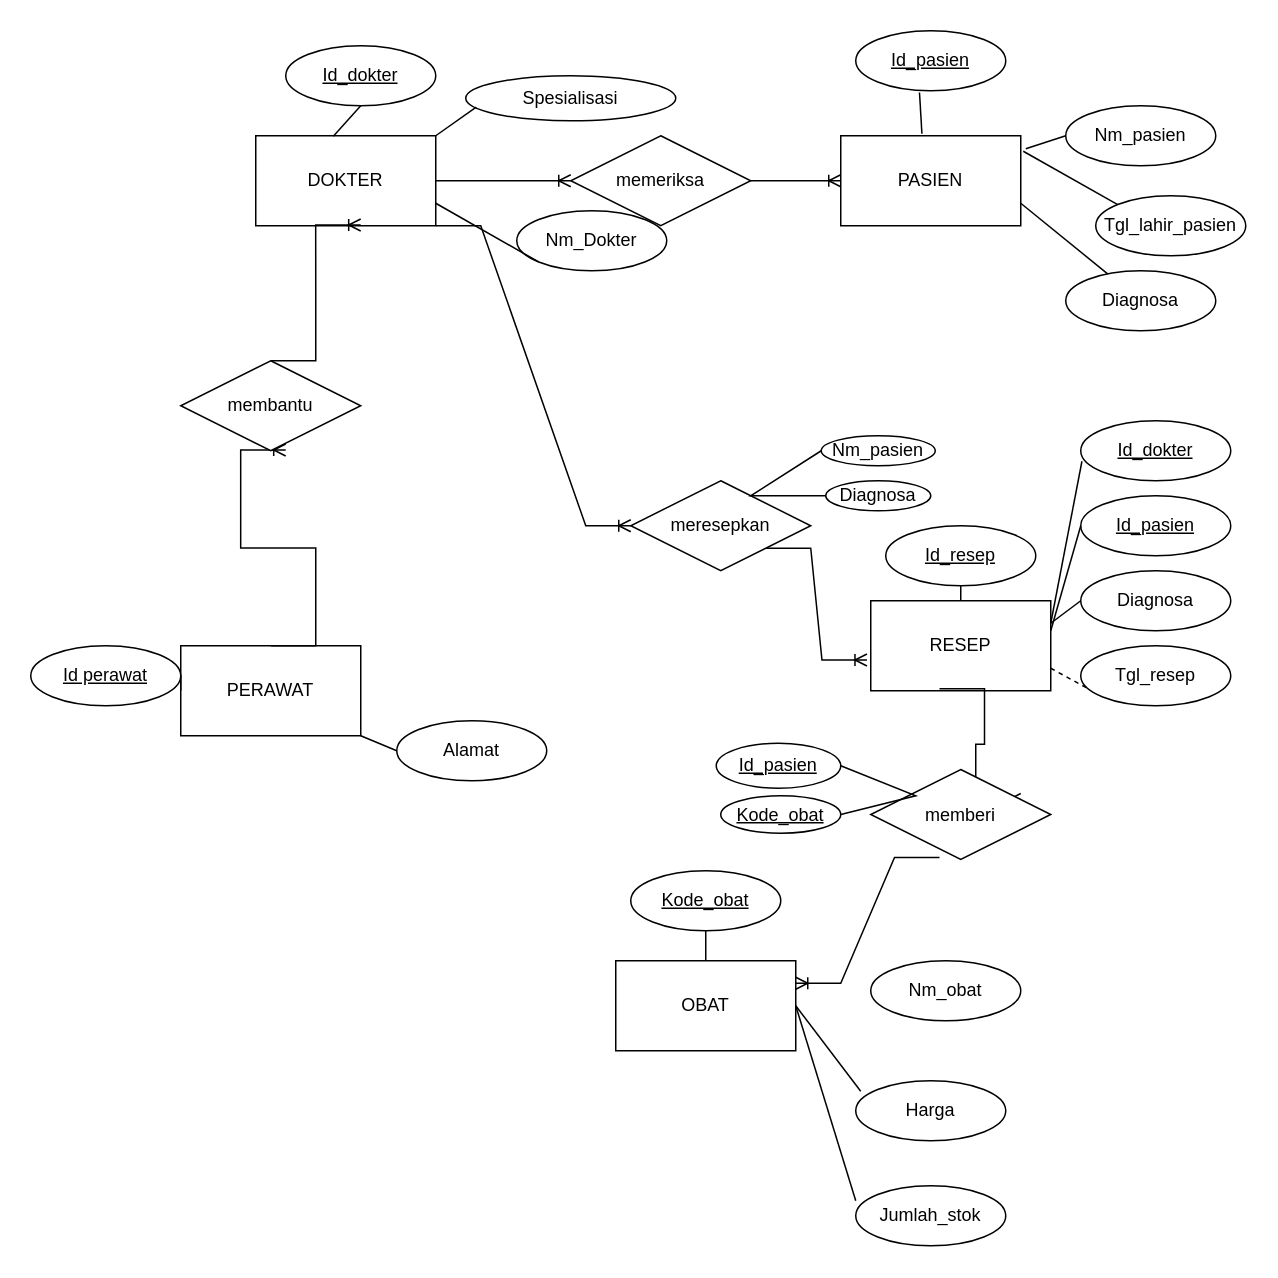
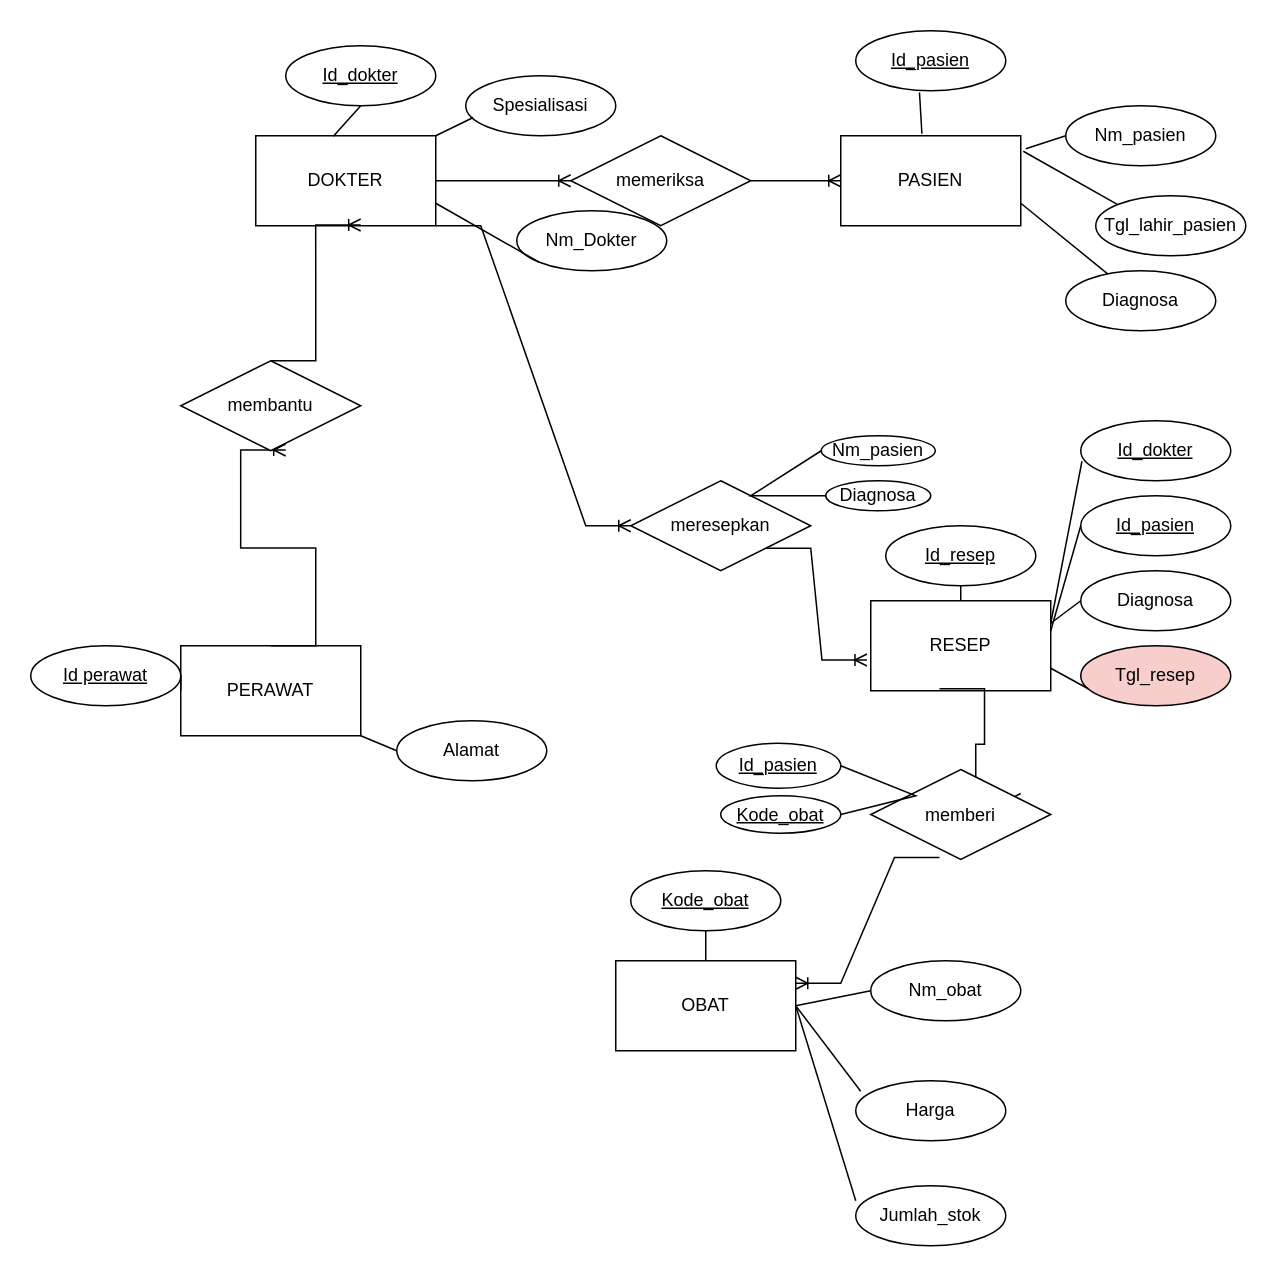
node "Spesialisasi": size 210x45 -> 150x60
node "Tgl_resep": fillcolor #ffffff -> #f8cecc
edge "RESEP" -- "Tgl_resep": style dashed -> solid
edge "Nm_obat" -- "OBAT": added
